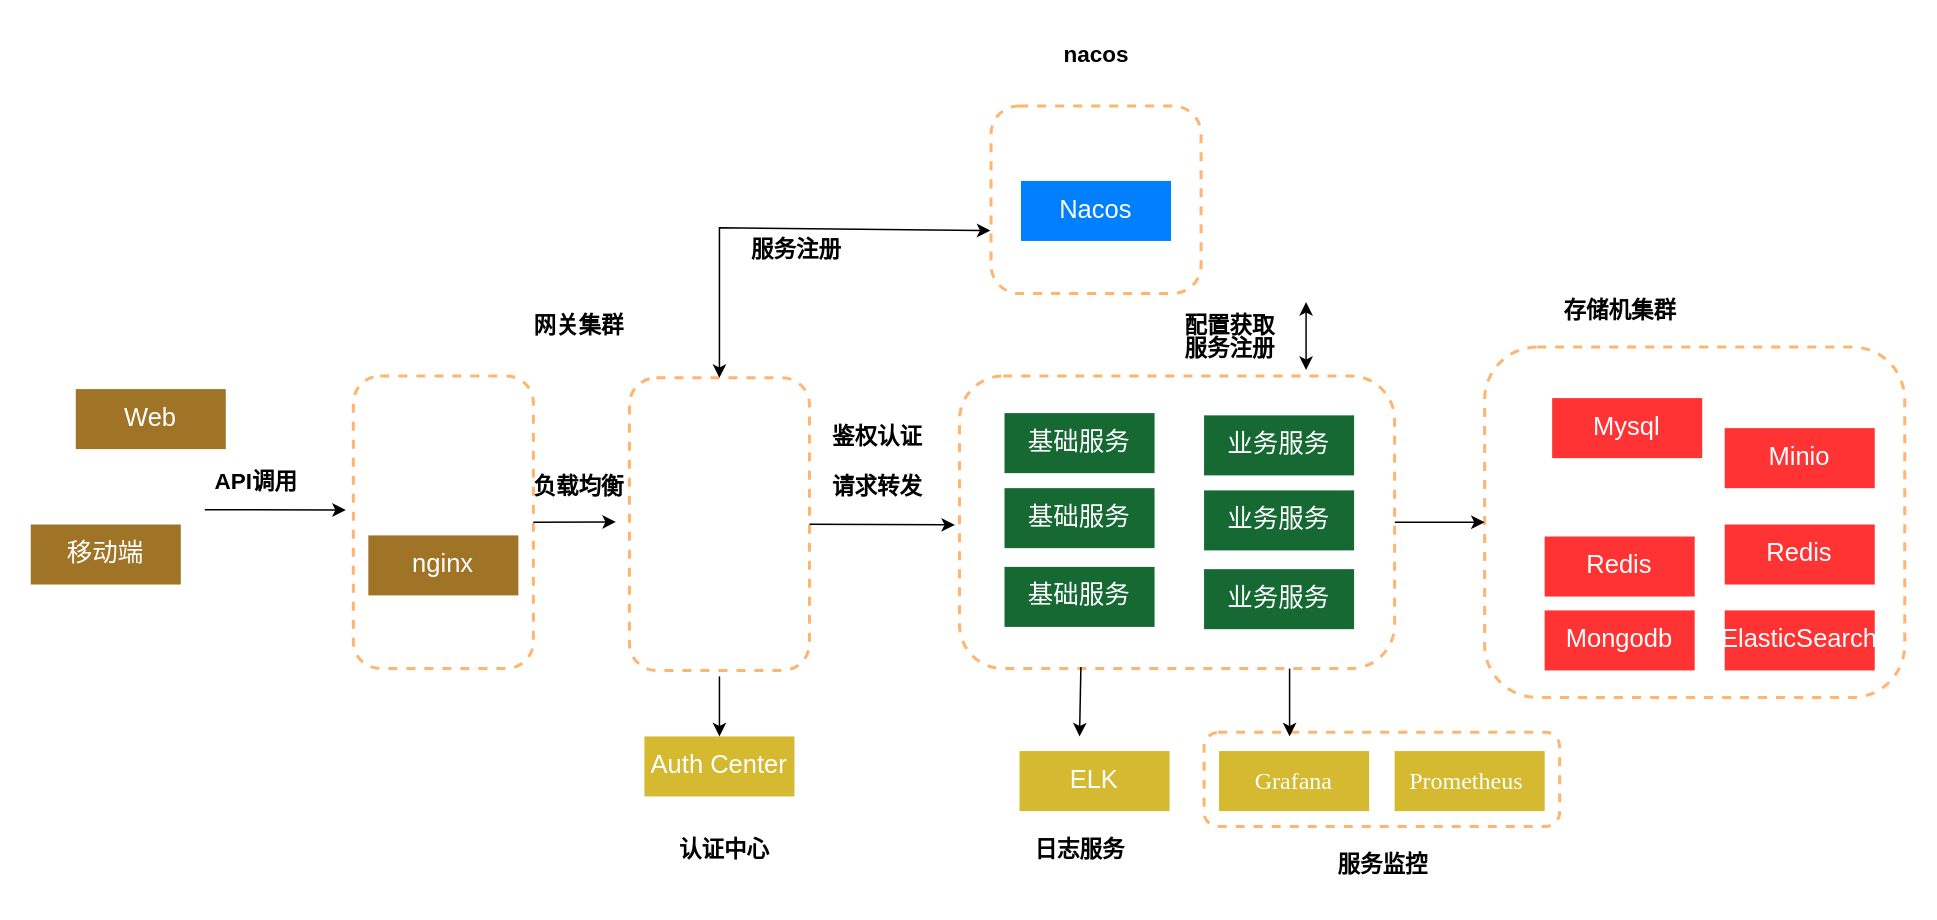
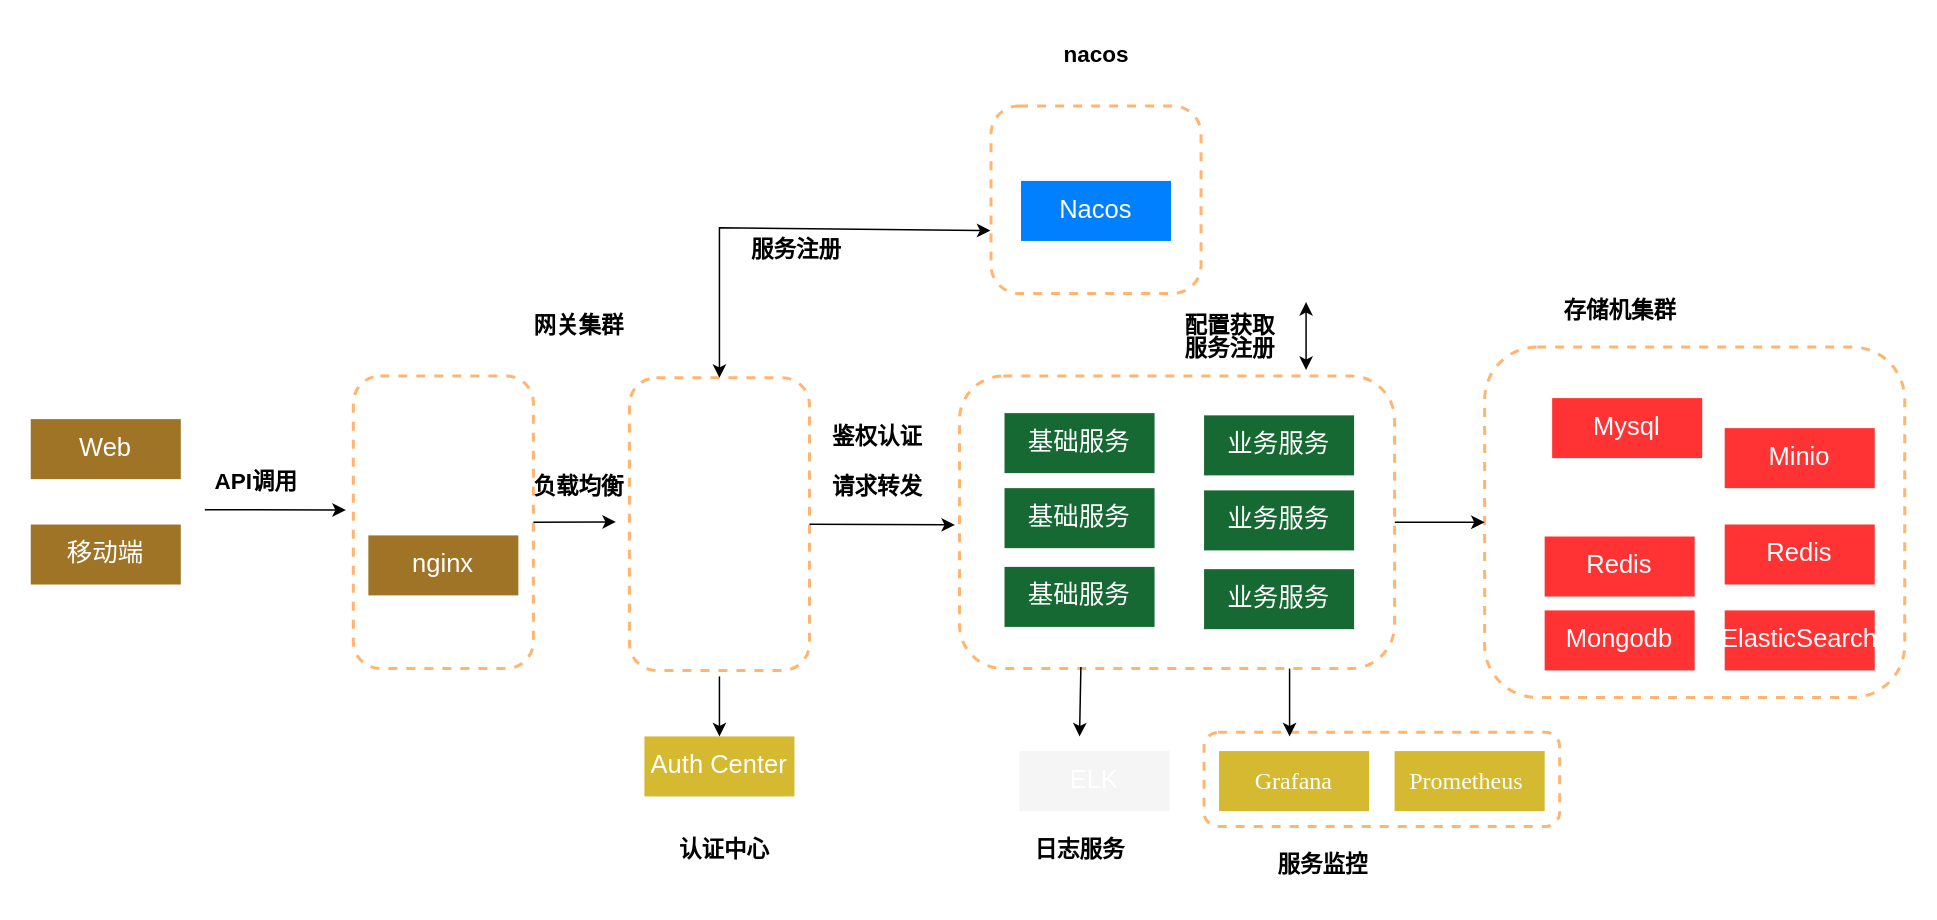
node "Web": moved (151, 419) -> (106, 449)
node "ELK": fillcolor #d5b930 -> #f5f5f5
node "服务监控": moved (1382, 864) -> (1322, 864)
